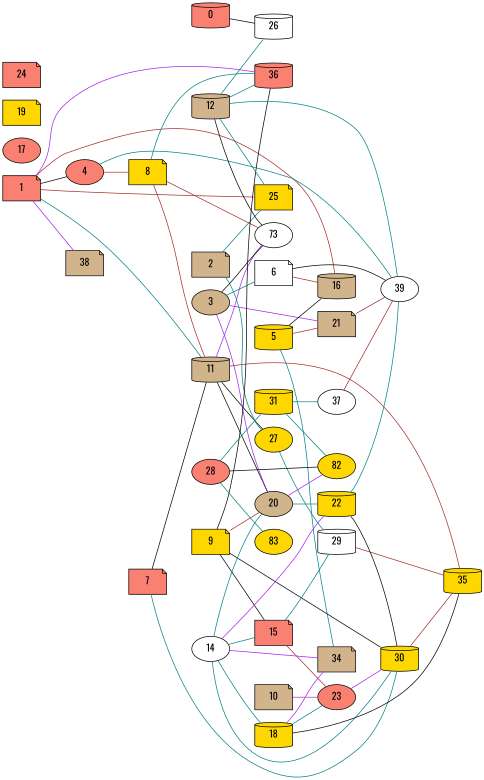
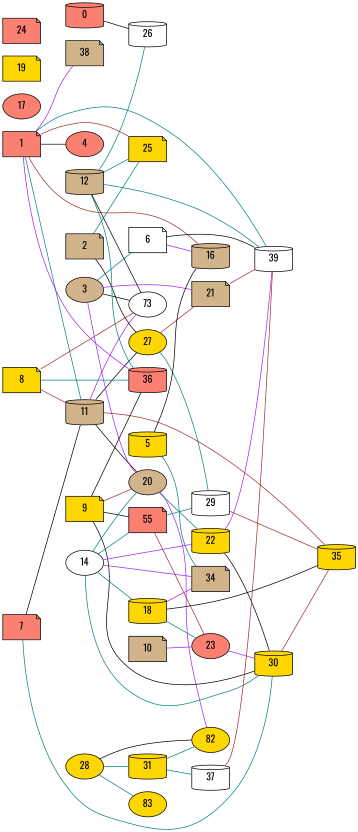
edge "4" -- "39": now "1" -- "39"
edge "4" -- "8": removed
edge "6" -- "16": color brown -> purple
node "39": shape ellipse -> cylinder
edge "2" -- "27": color teal -> black
edge "21" -- "5": now "21" -- "27"
edge "39" -- "22": color teal -> purple
node "37": shape ellipse -> cylinder
node "28": fillcolor salmon -> gold
node "15": label "15" -> "55"
